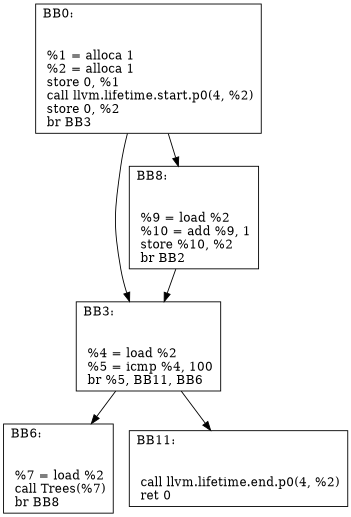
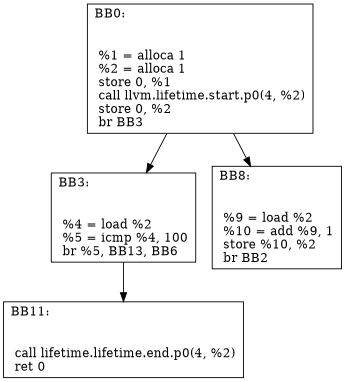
edge "BB8:" -> "BB3:": removed
node "BB3:": text "br %5, BB11, BB6" -> "br %5, BB13, BB6"
node "BB6:": removed
node "BB11:": text "call llvm.lifetime.end.p0(4, %2)" -> "call lifetime.lifetime.end.p0(4, %2)"
